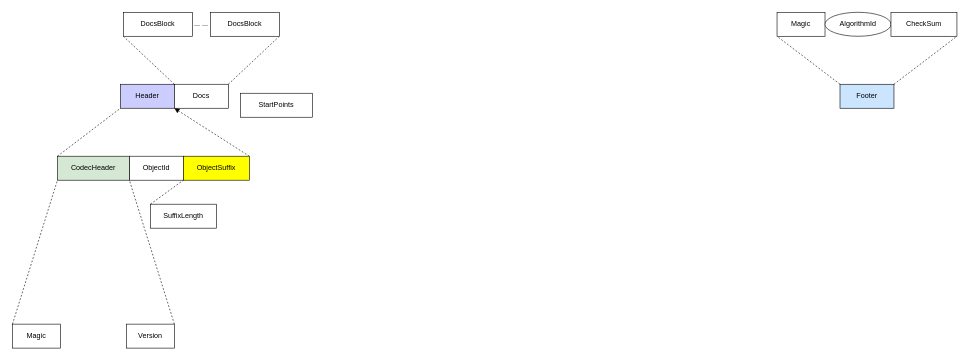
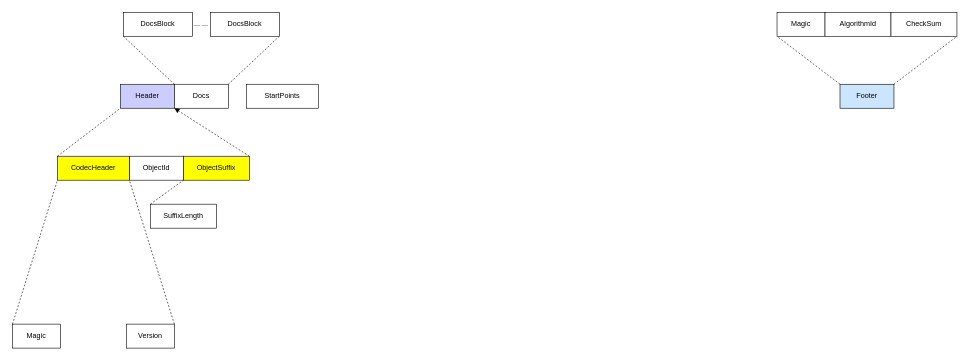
node "AlgorithmId": shape ellipse -> rectangle
node "StartPoints": moved (276, 105) -> (282, 96)
node "CodecHeader": fillcolor #d5e8d4 -> #ffff00
